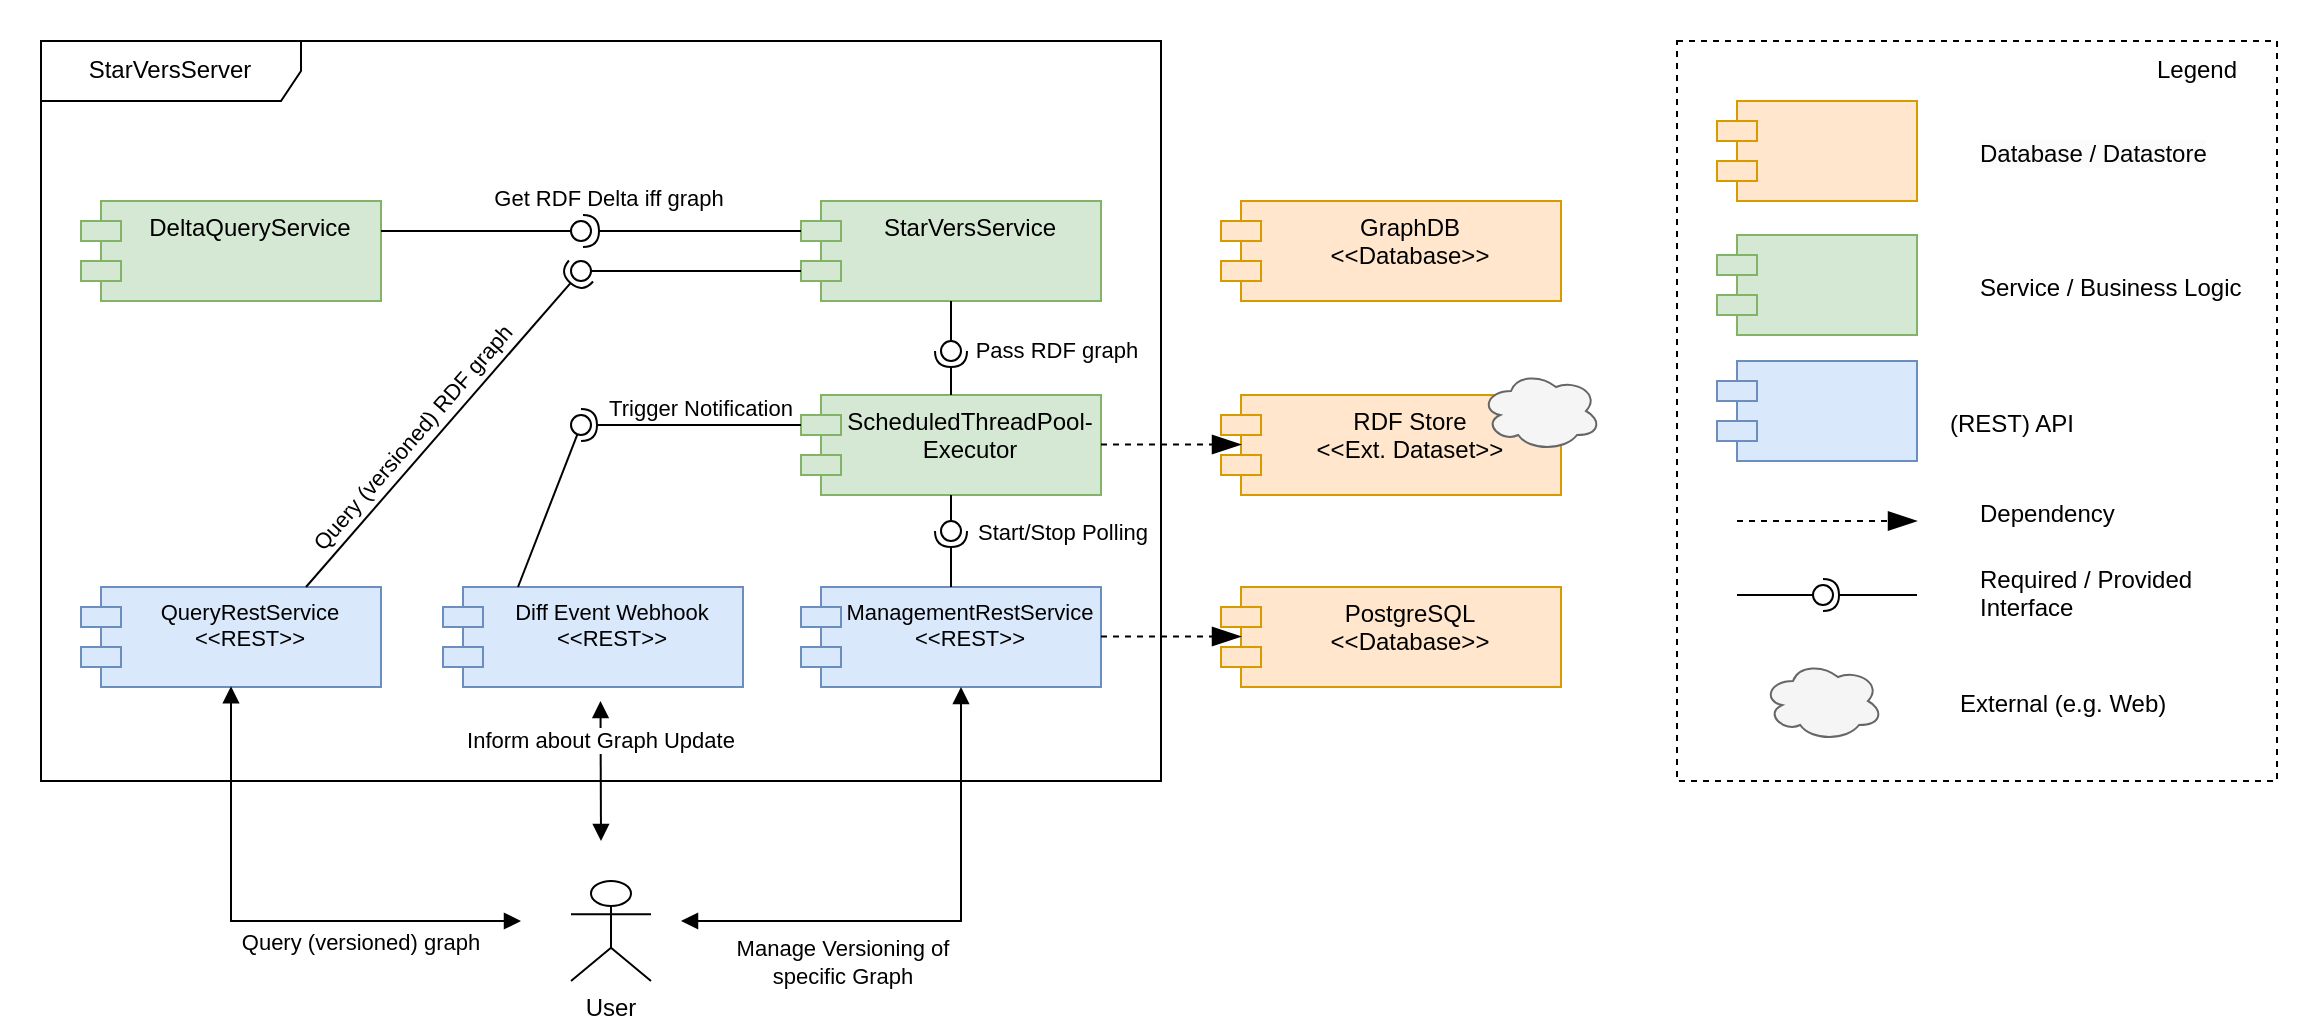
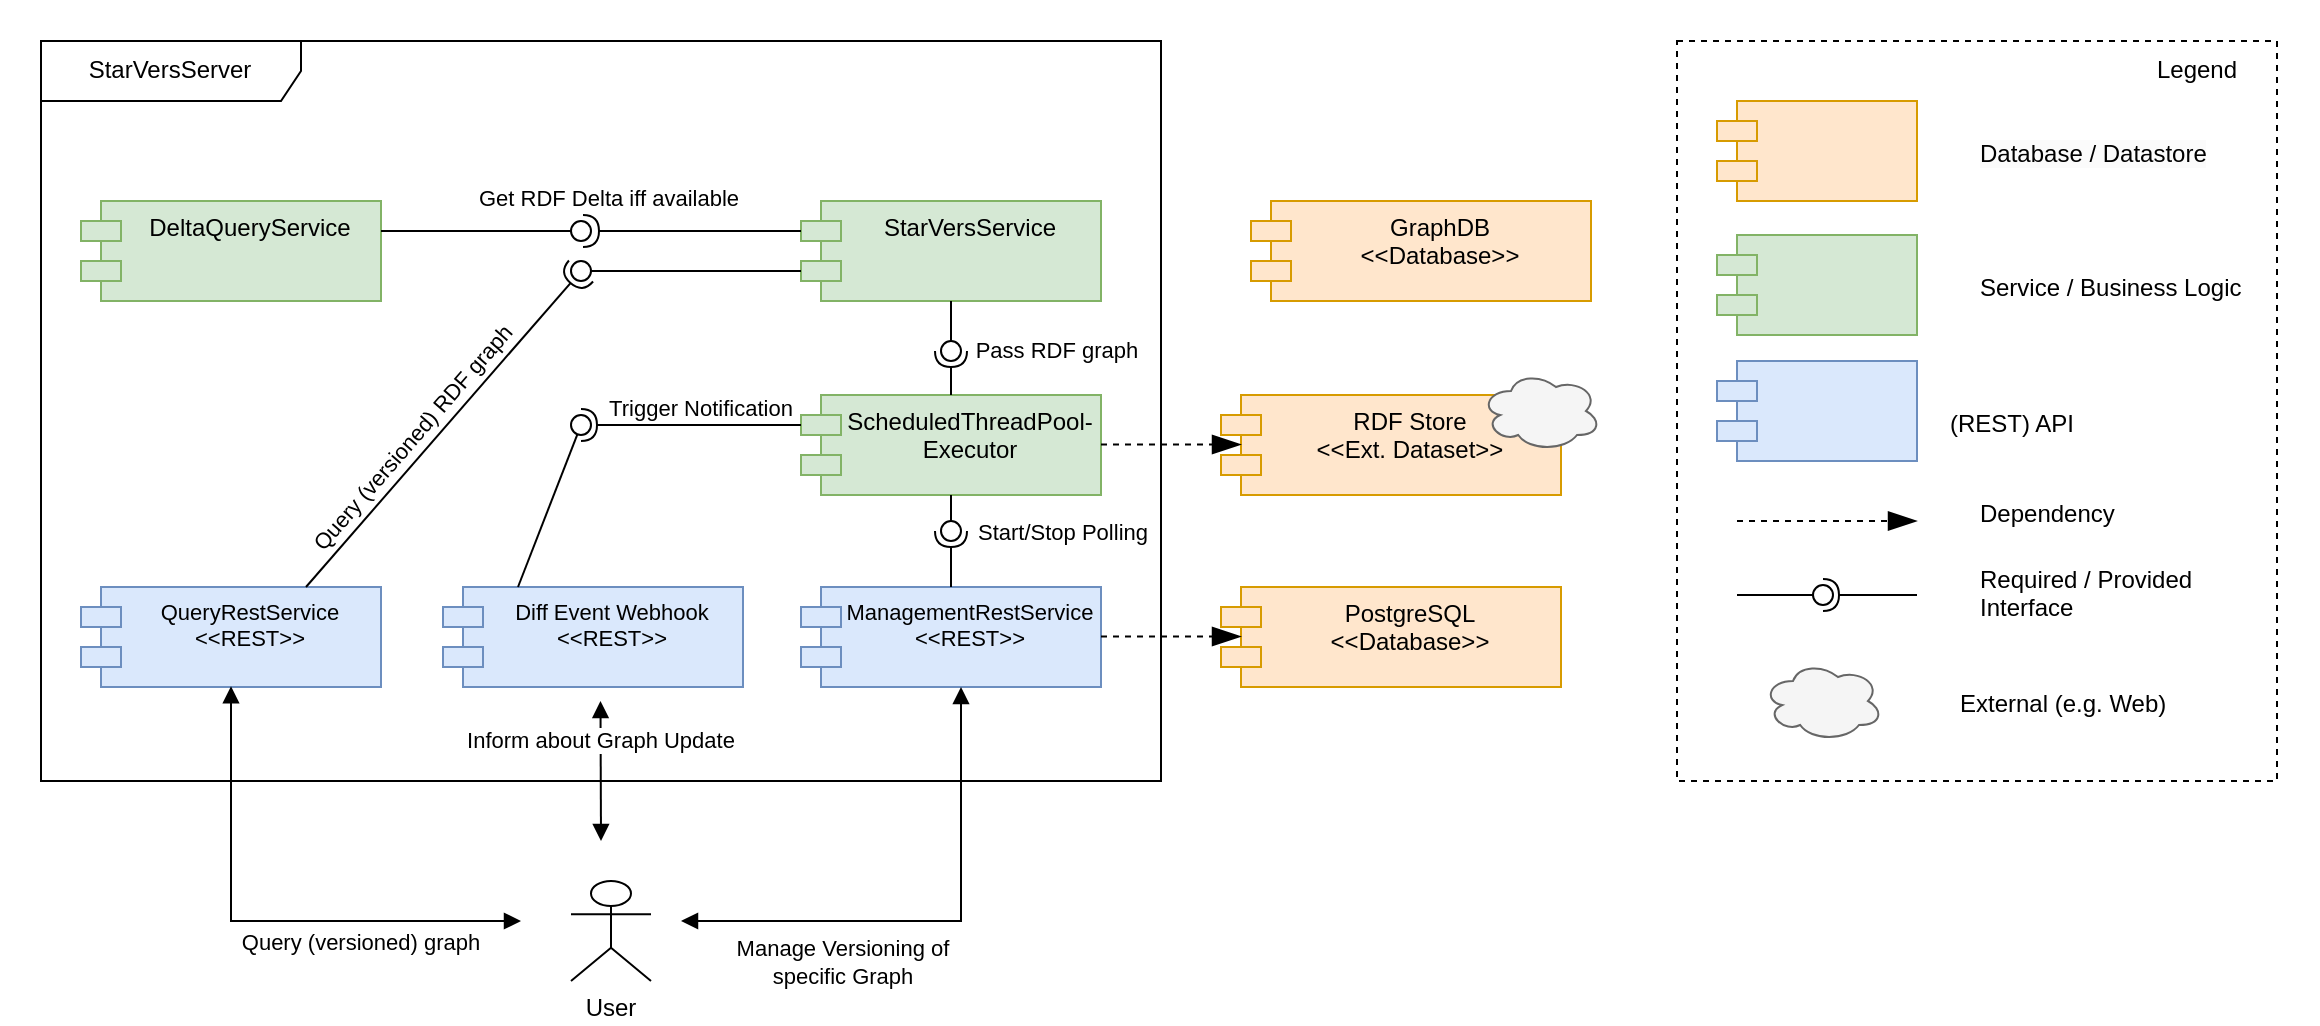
node "Get RDF Delta iff graph": label "Get RDF Delta iff graph" -> "Get RDF Delta iff available"
node "GraphDB <<Database>>": moved (1391, 251) -> (1421, 251)
